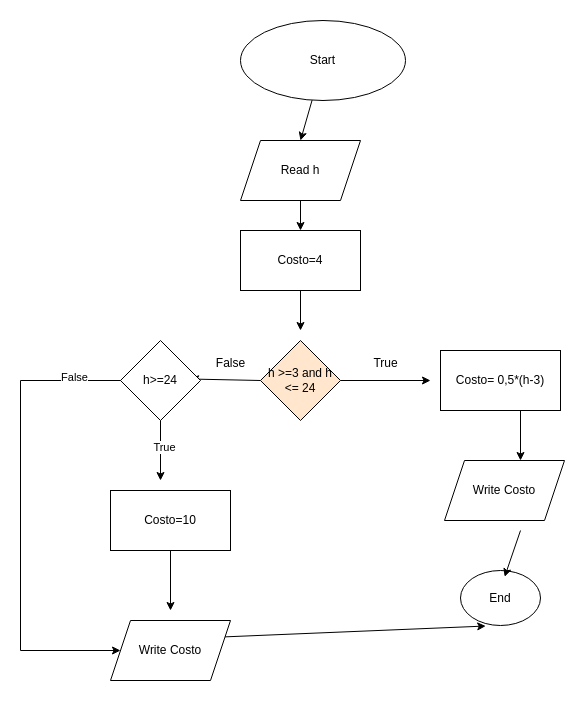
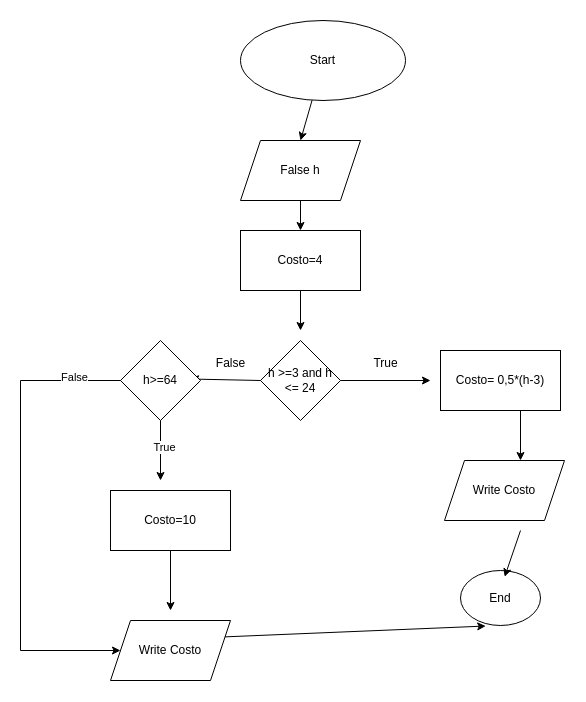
node "Read h": label "Read h" -> "False h"
node "h>=24": label "h>=24" -> "h>=64"
node "h >=3 and h <= 24": fillcolor #ffe6cc -> #ffffff
